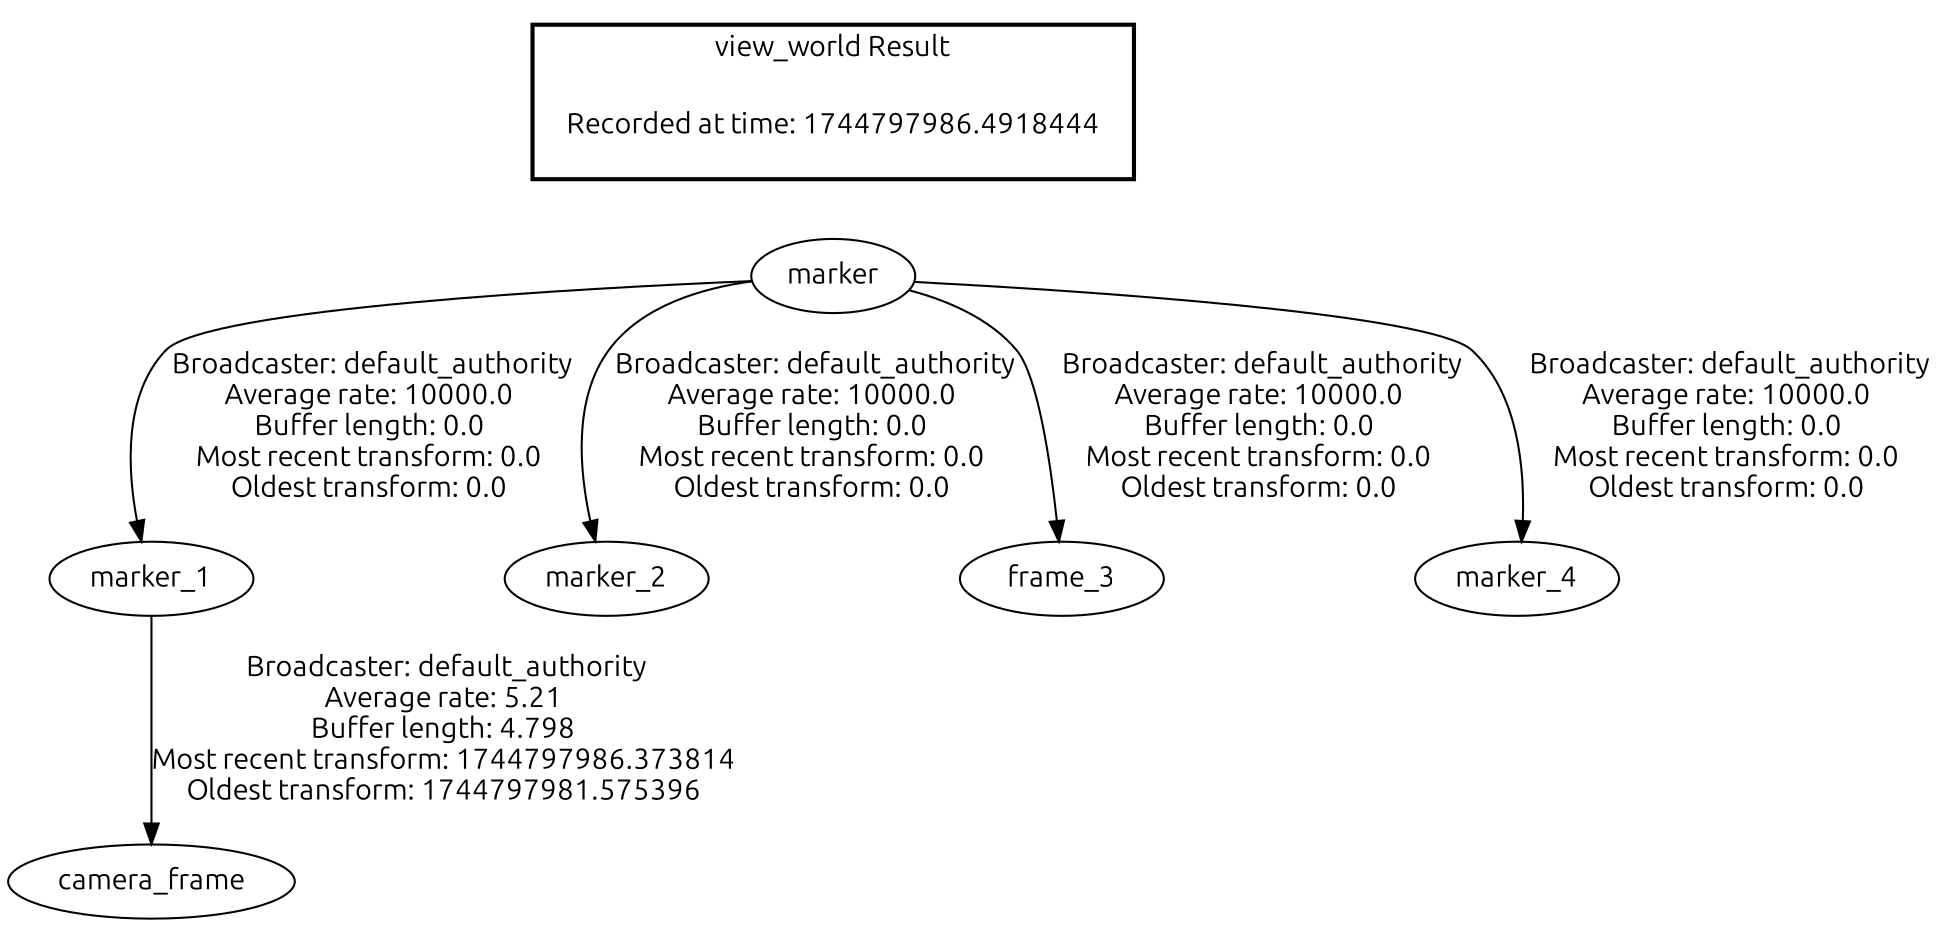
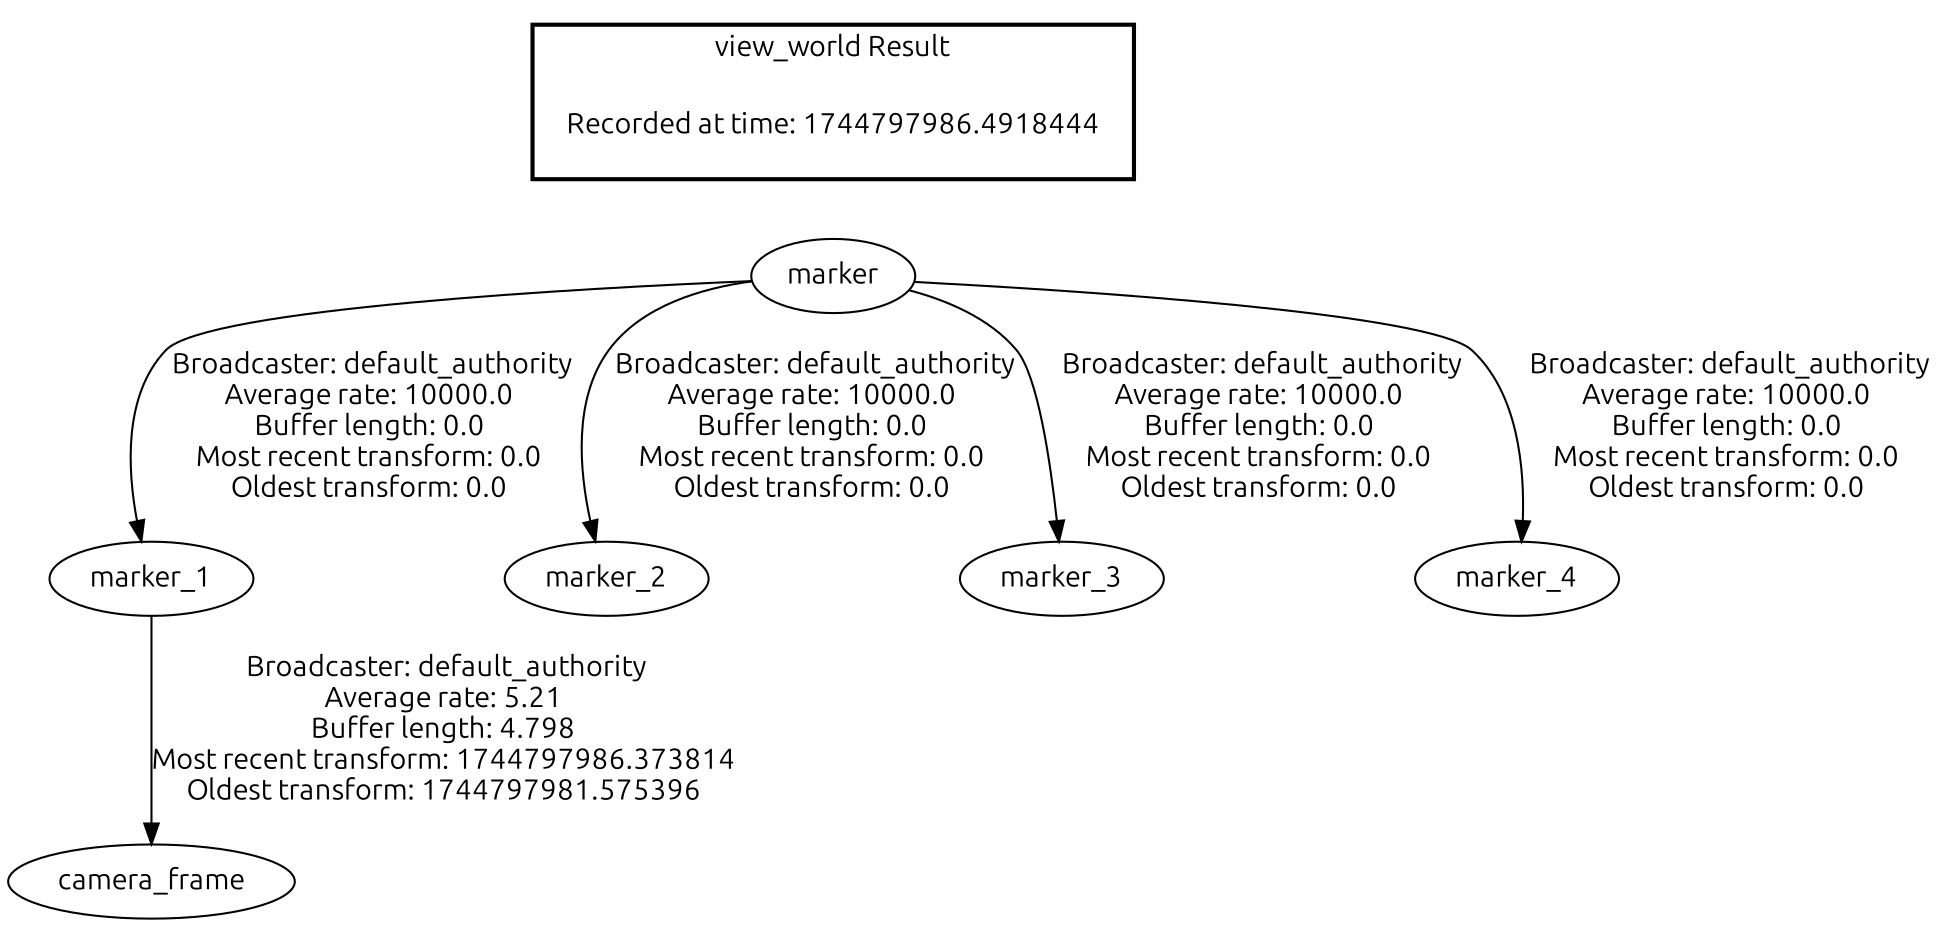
node "frame_3": label "frame_3" -> "marker_3"
